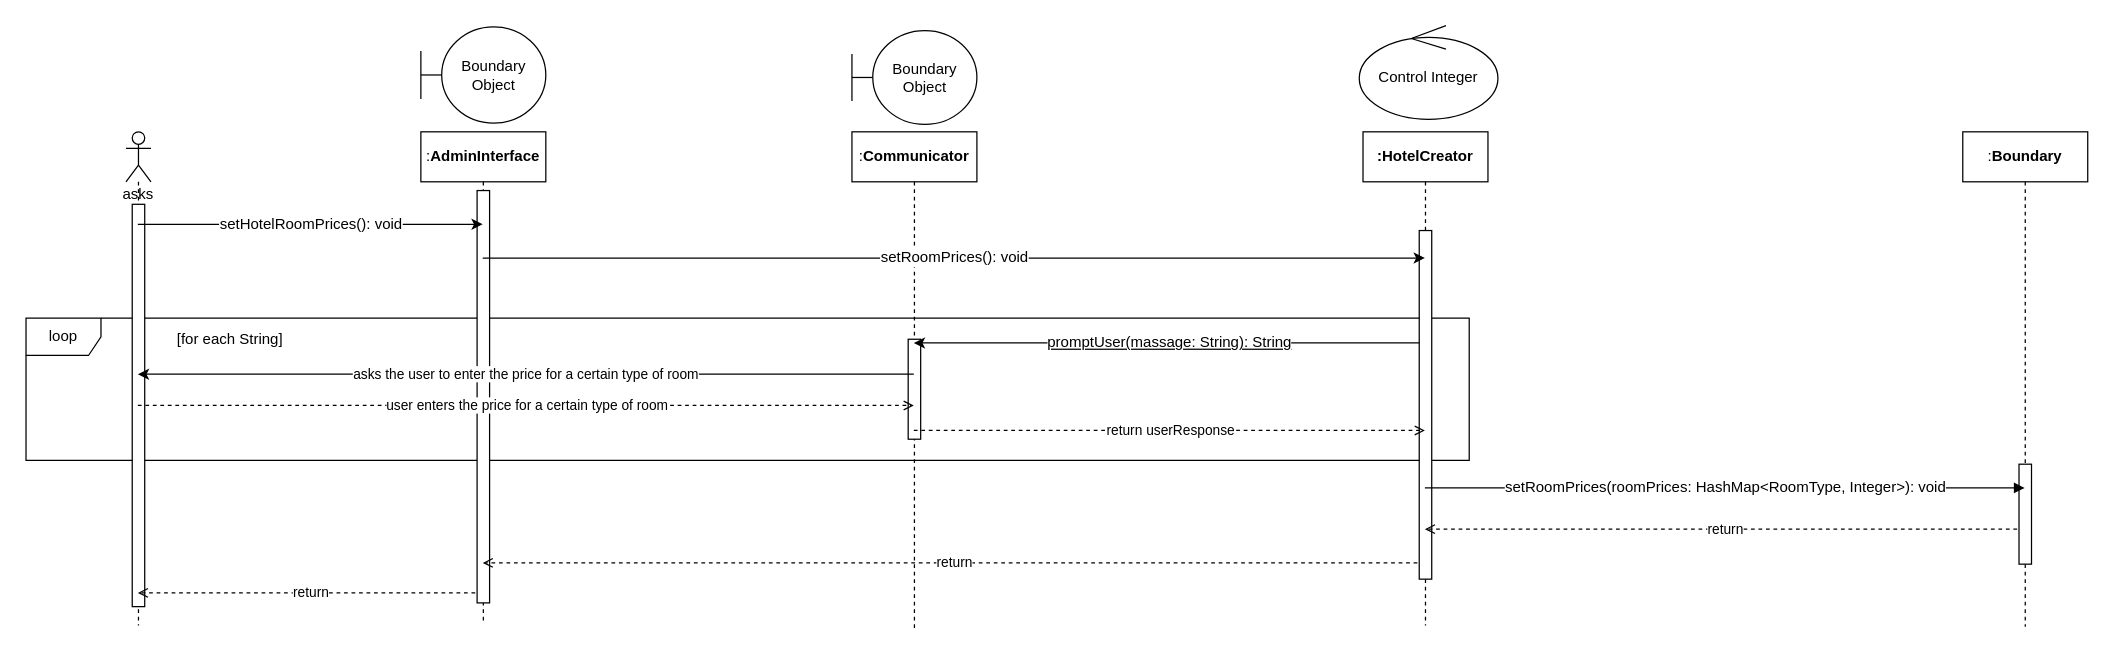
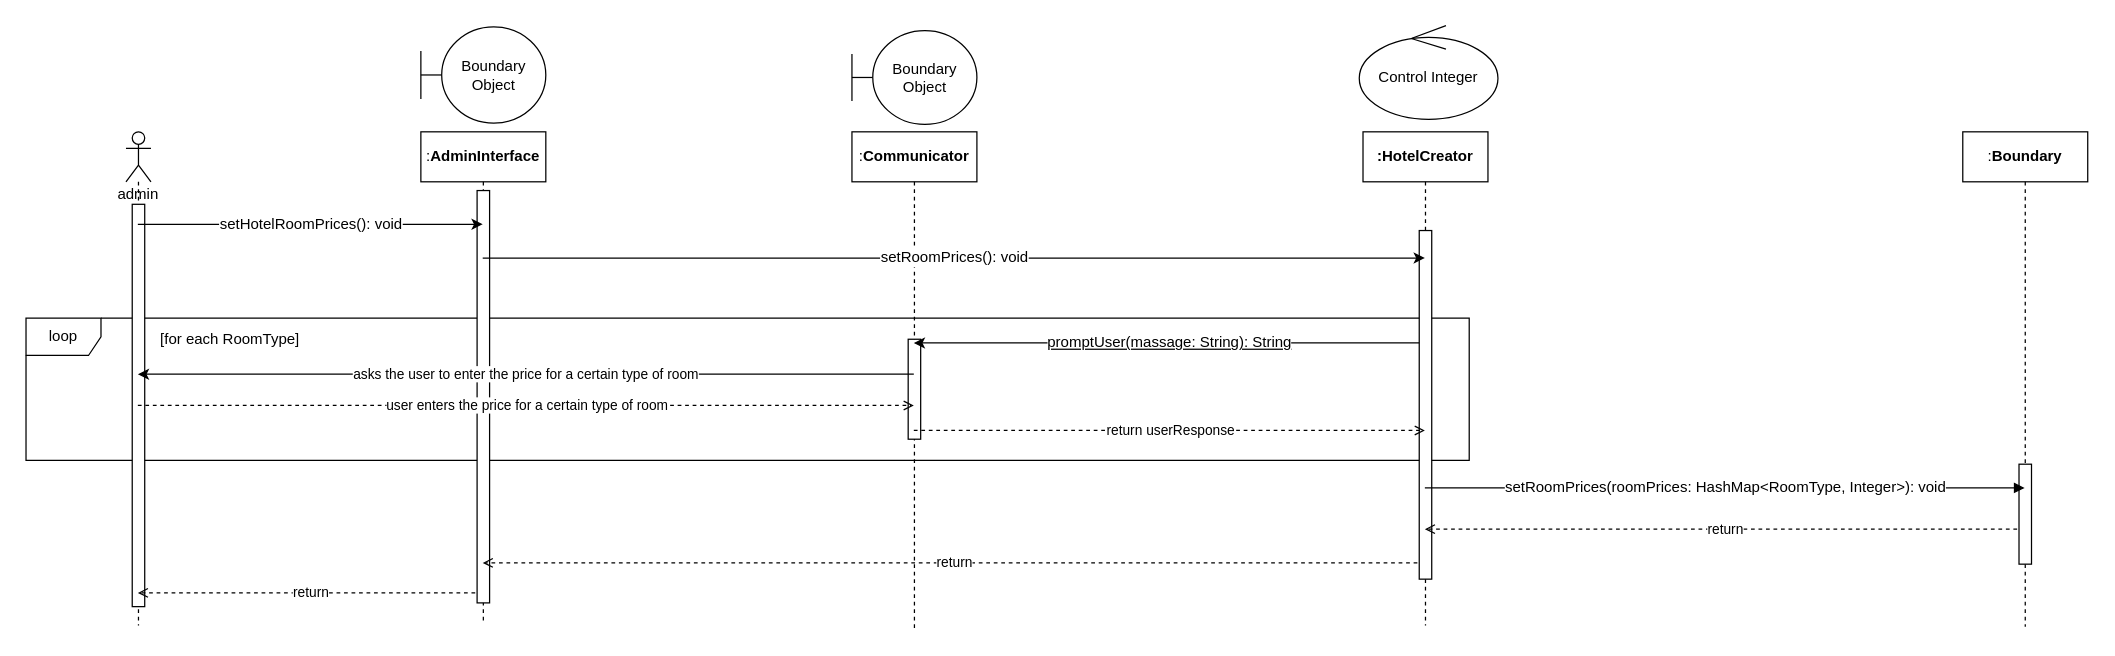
node "asks": label "asks" -> "admin"
node "[for each String]": label "[for each String]" -> "[for each RoomType]"
